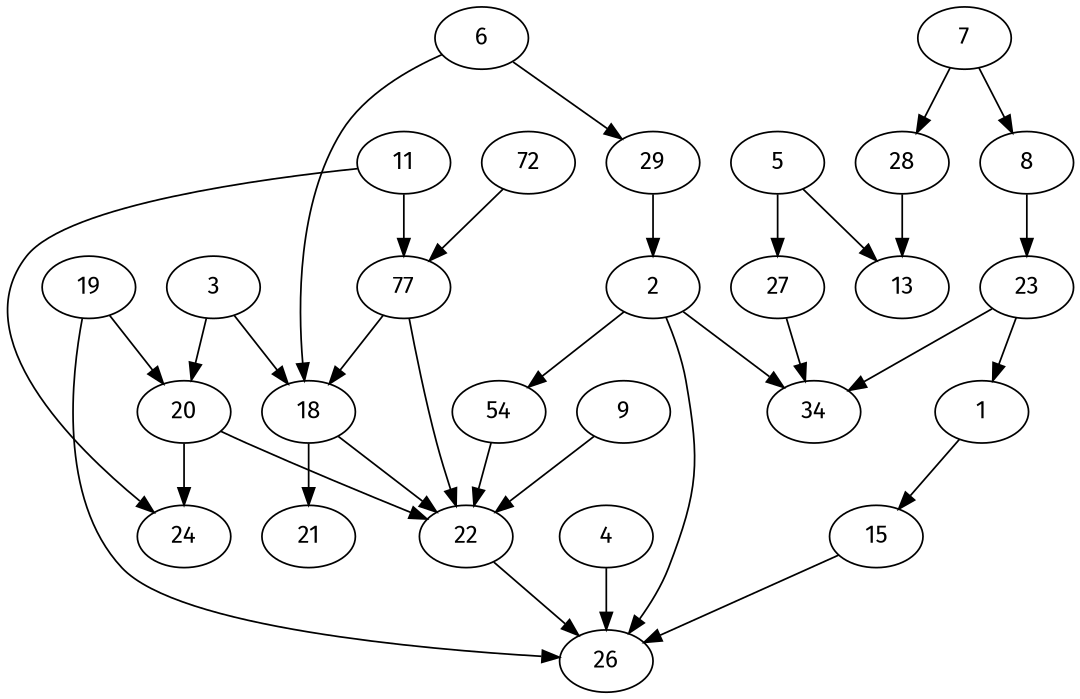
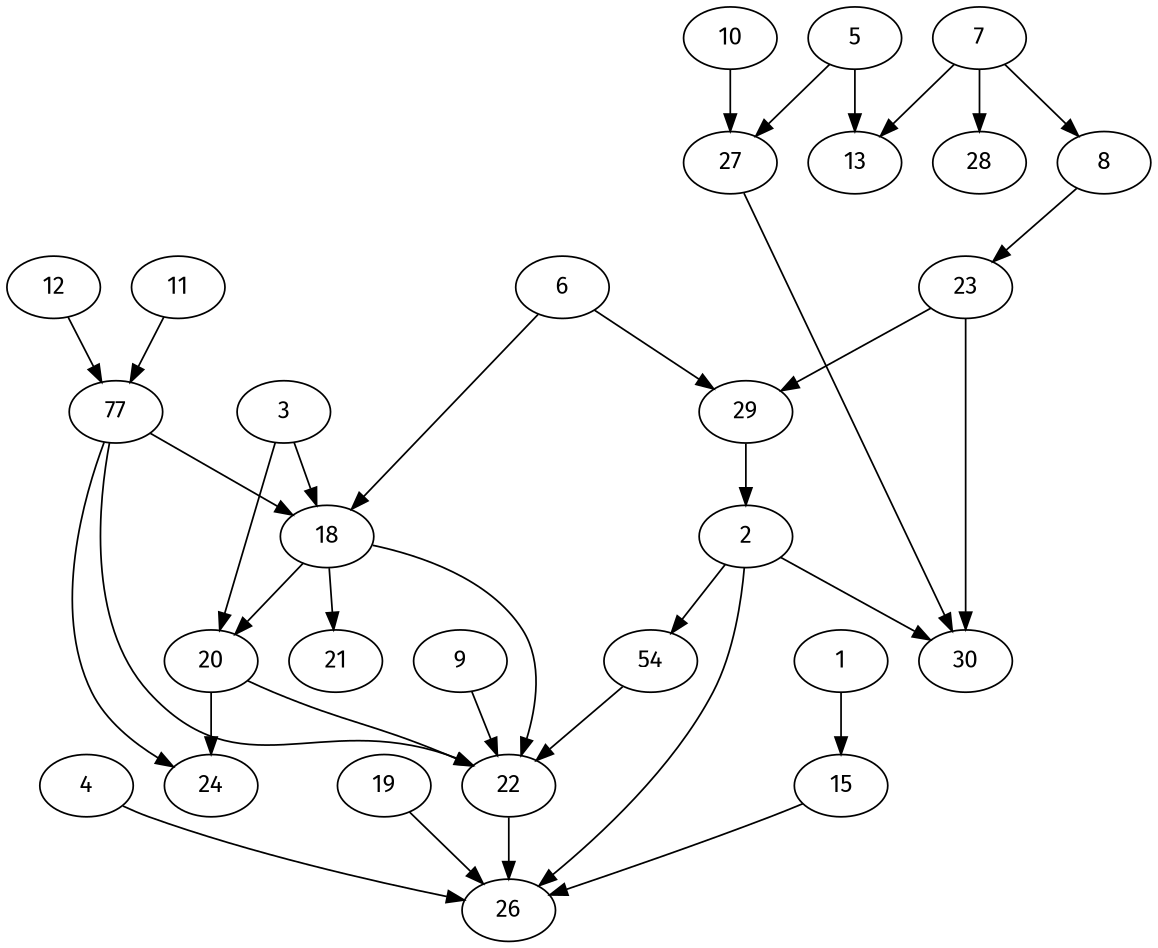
node "10": added
node "72": label "72" -> "12"
edge "28" -> "13": now "7" -> "13"
edge "11" -> "24": now "77" -> "24"
edge "23" -> "1": now "23" -> "29"
edge "19" -> "20": now "18" -> "20"
node "34": label "34" -> "30"
